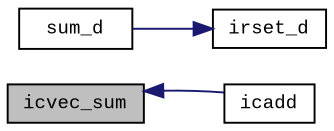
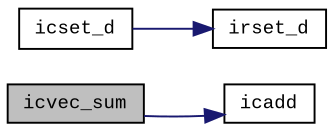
node "sum_d": label "sum_d" -> "icset_d"
edge "icadd" -> "icvec_sum": reversed
